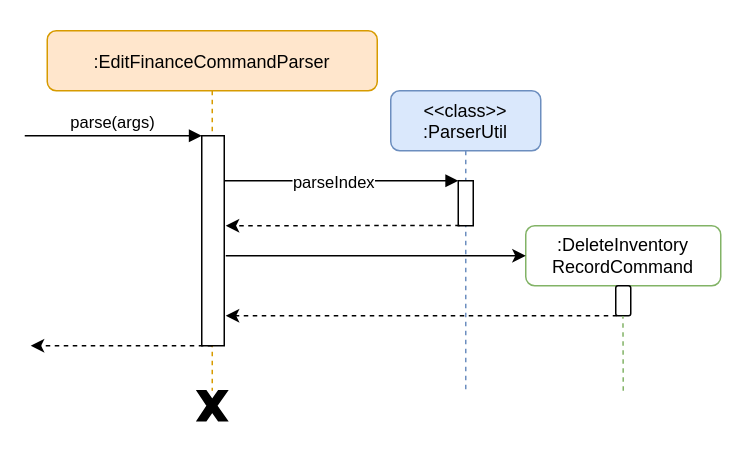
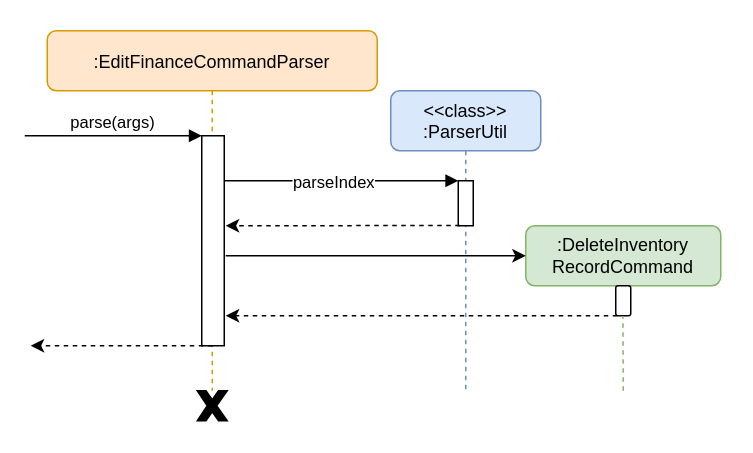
node ":DeleteInventory RecordCommand": fillcolor #ffffff -> #d5e8d4
